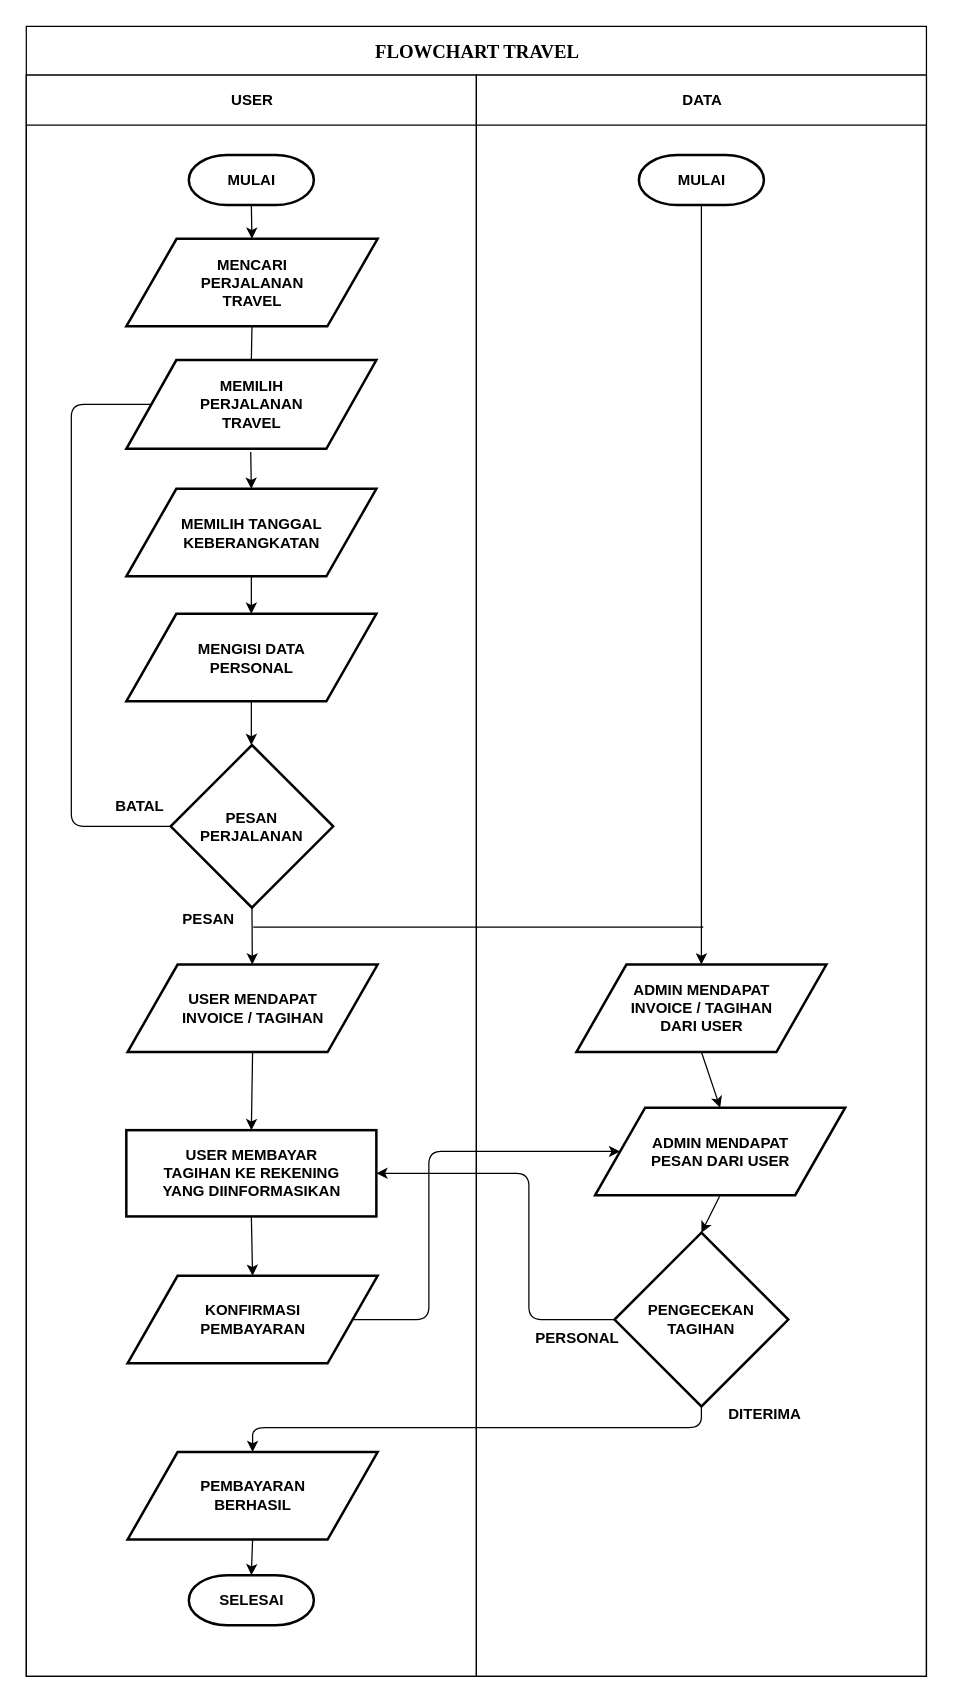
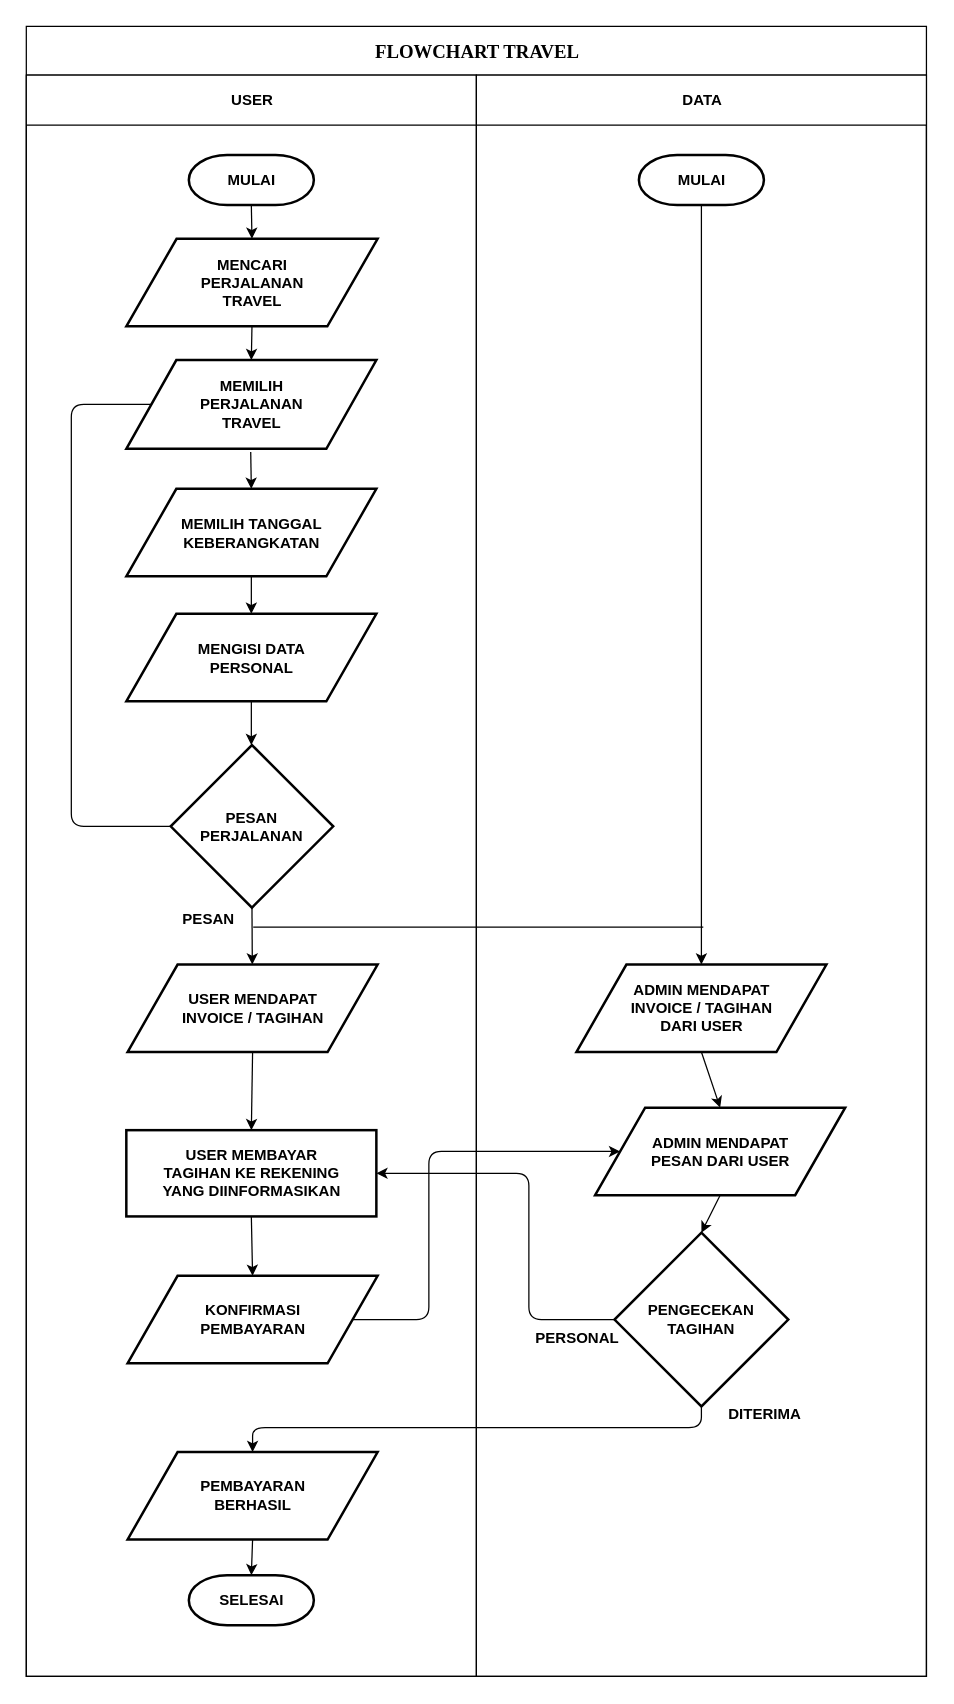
edge "MENCARI PERJALANAN TRAVEL" -- "MEMILIH PERJALANAN TRAVEL": arrowhead none -> classic
node "BATAL": removed
